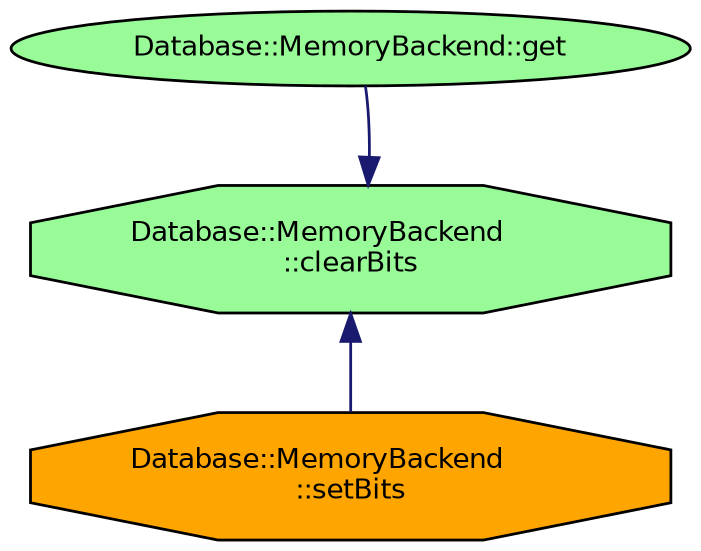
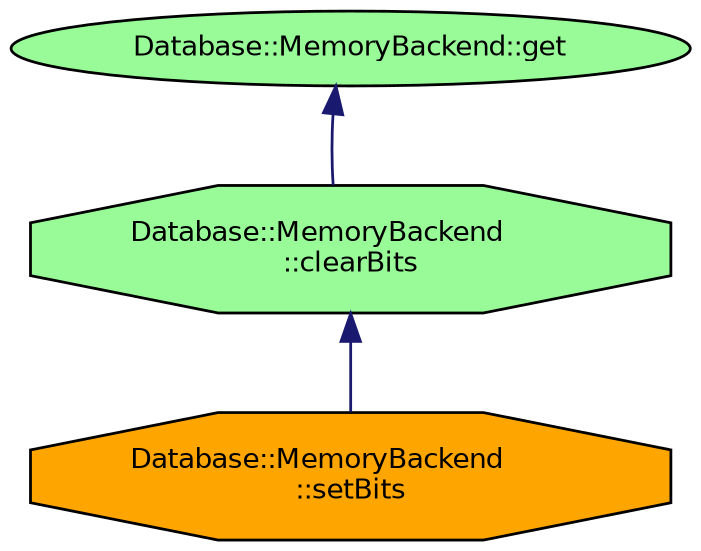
edge "Database::MemoryBackend::get" -> "Database::MemoryBackend ::clearBits": reversed
